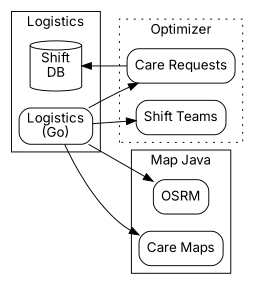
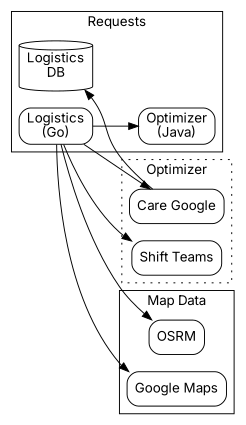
cluster "Logistics": label "Logistics" -> "Requests"
node "Shift DB": label "Shift DB" -> "Logistics DB"
node "Care Requests": label "Care Requests" -> "Care Google"
node "Optimizer (Java)": added
cluster "Map Java": label "Map Java" -> "Map Data"
node "Care Maps": label "Care Maps" -> "Google Maps"
